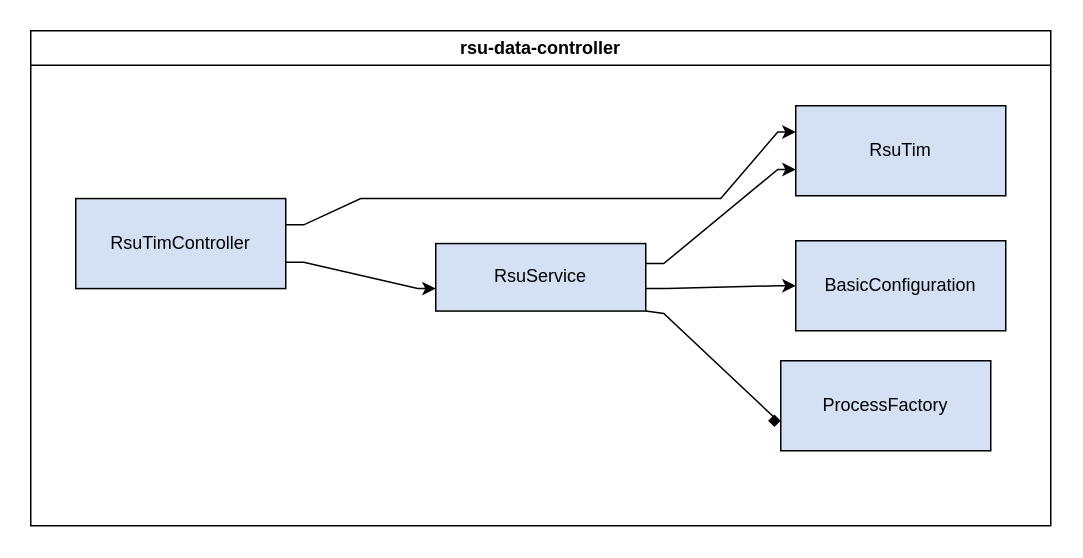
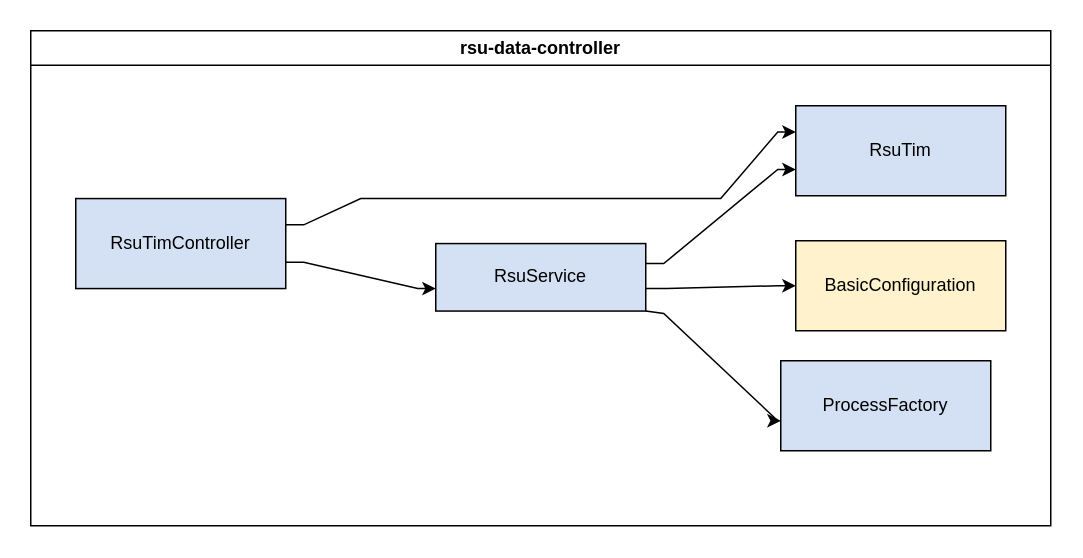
node "BasicConfiguration": fillcolor #d4e1f5 -> #fff2cc
edge "RsuService" -> "ProcessFactory": arrowhead diamond -> classic
